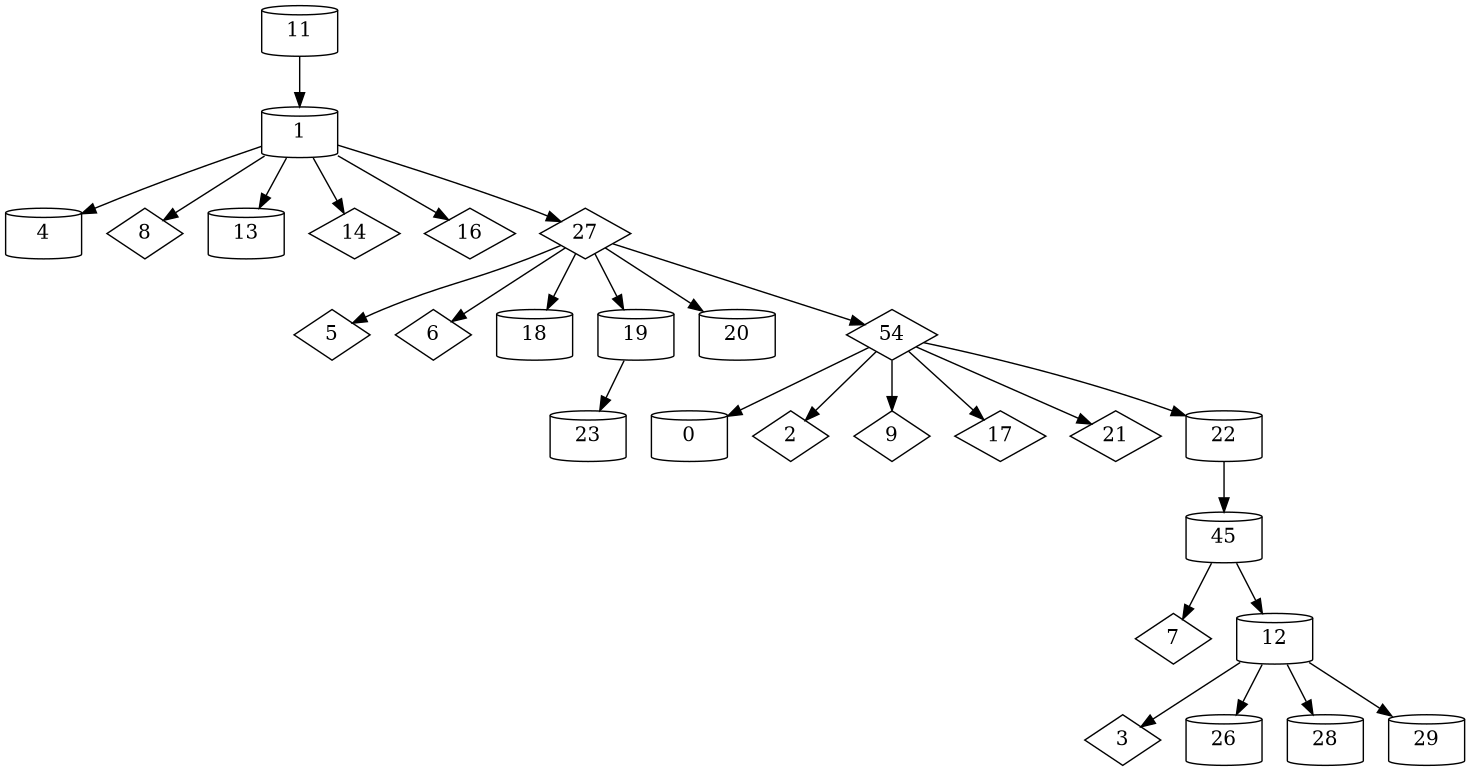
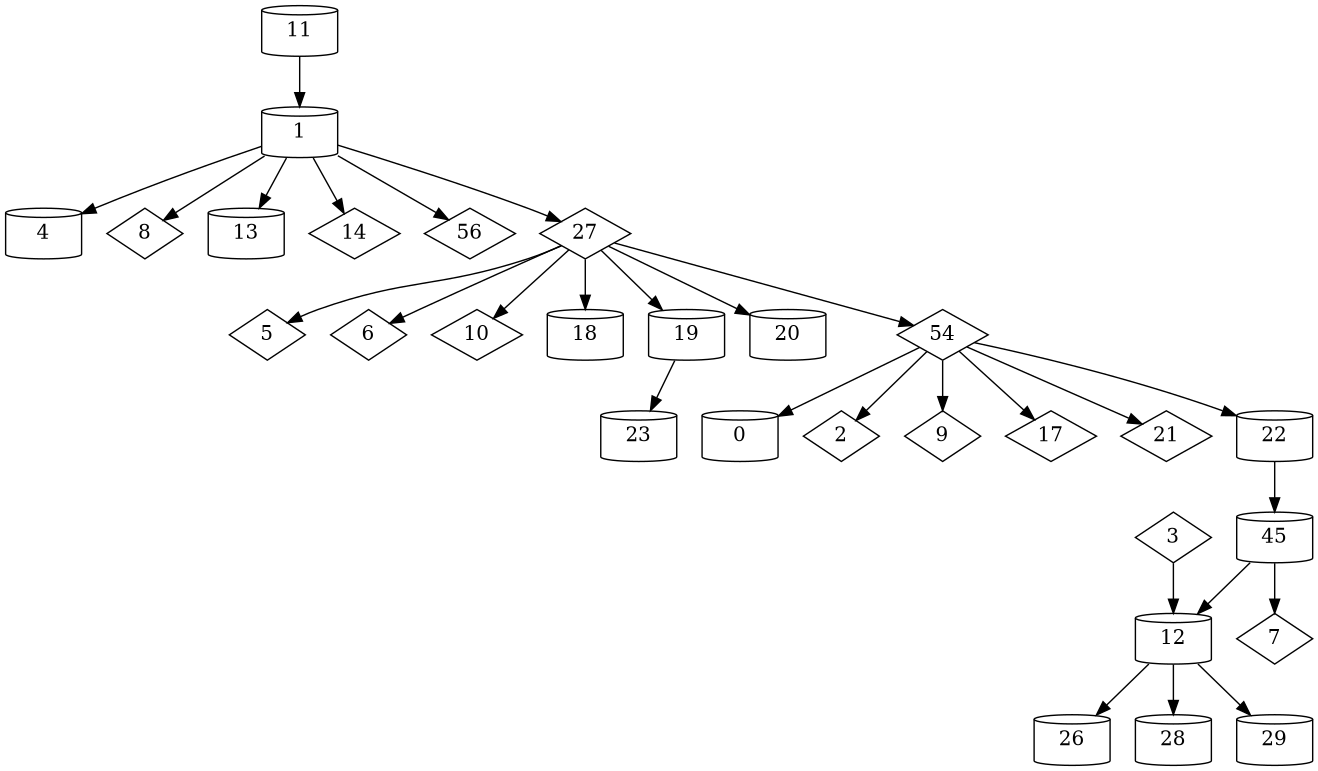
node "16": label "16" -> "56"
node "10": added
edge "12" -> "3": reversed
